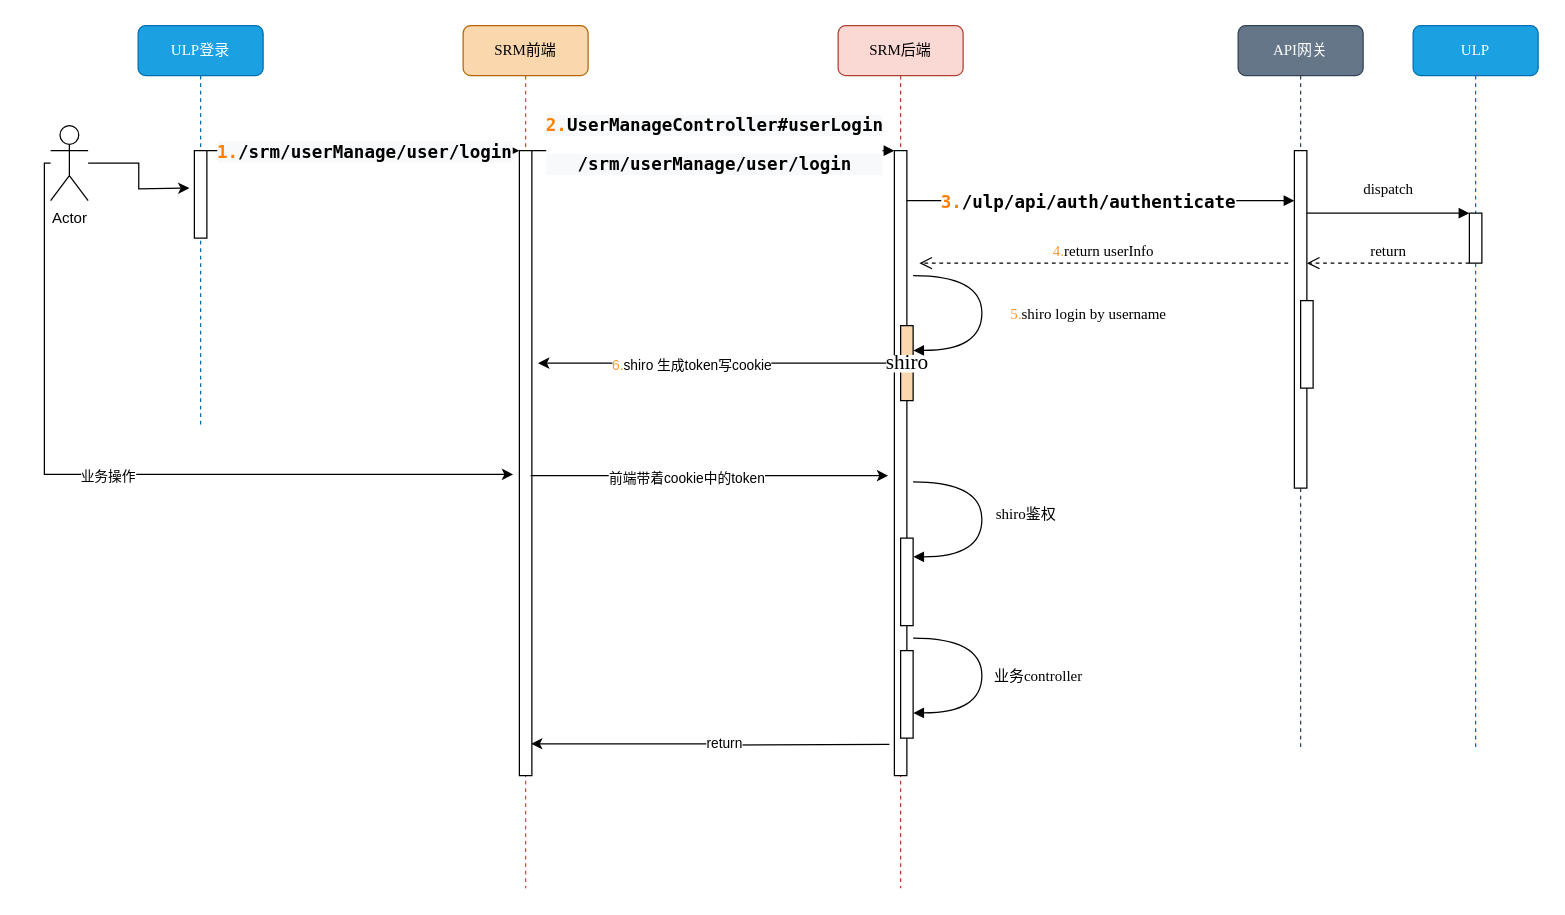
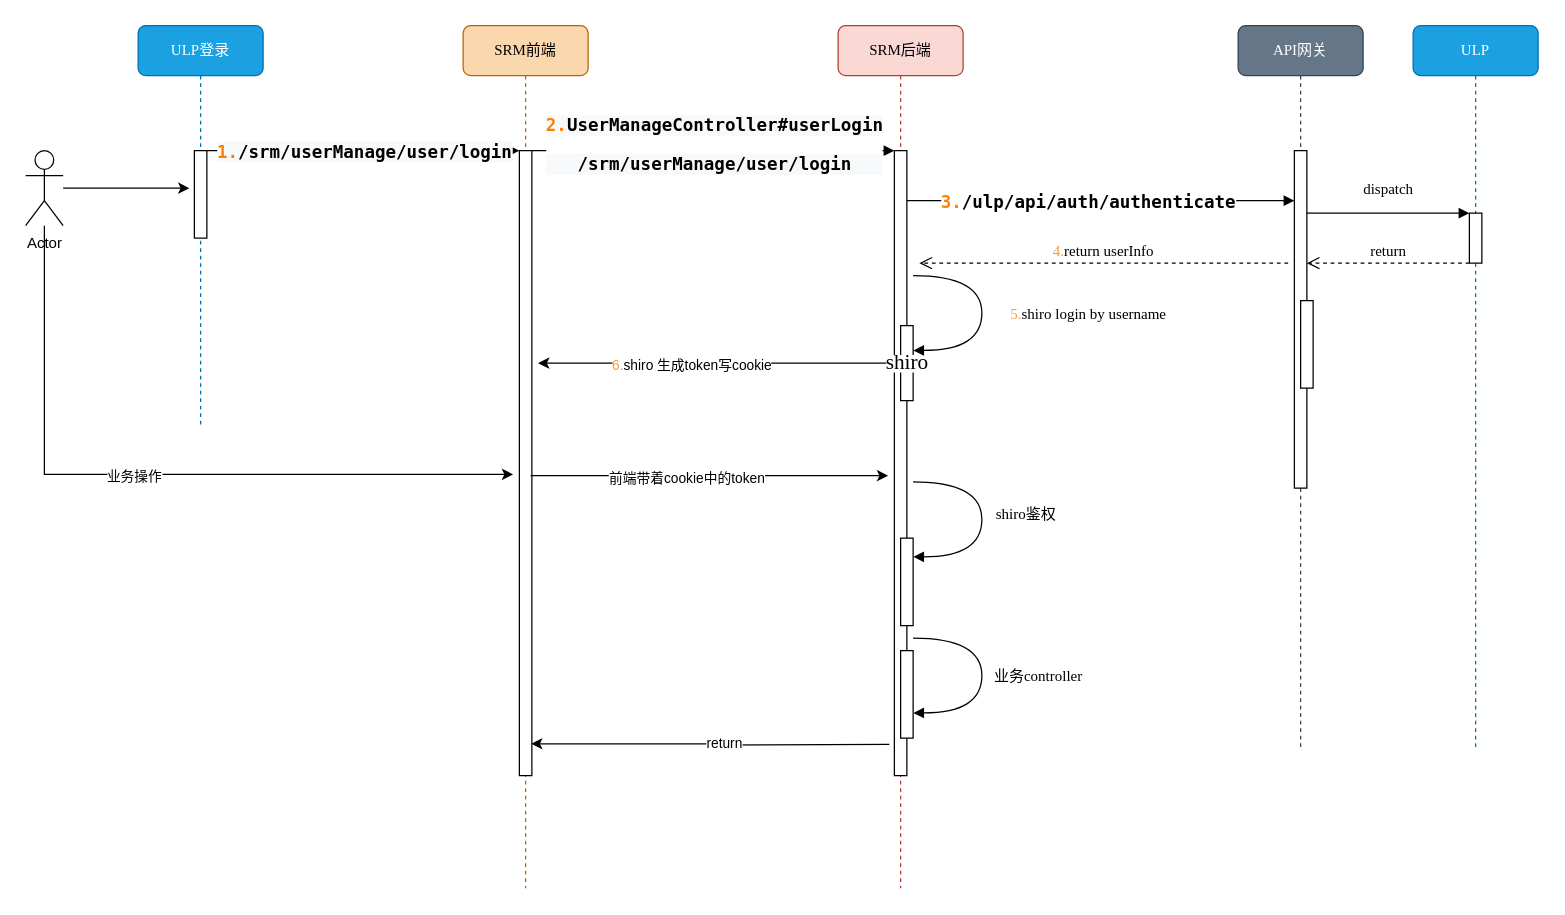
node "Actor": moved (69, 163) -> (44, 188)
node "shiro": fillcolor #fad7ac -> #ffffff
